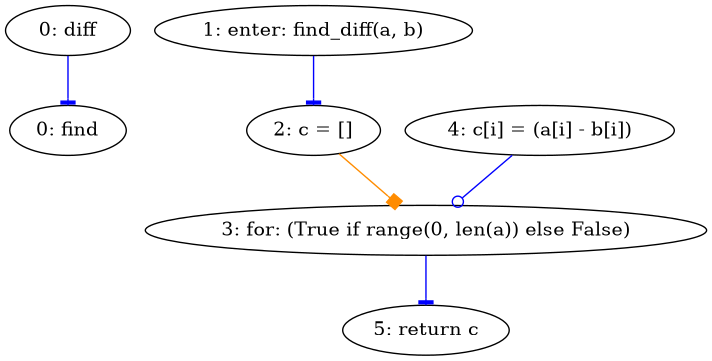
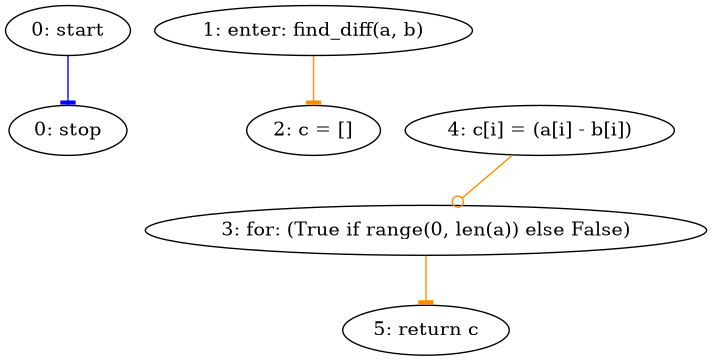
node "0: diff": label "0: diff" -> "0: start"
edge "1: enter: find_diff(a, b)" -> "2: c = []": color blue -> darkorange
node "0: find": label "0: find" -> "0: stop"
edge "2: c = []" -> "3: for: (True if range(0, len(a)) else False)": removed
edge "4: c[i] = (a[i] - b[i])" -> "3: for: (True if range(0, len(a)) else False)": color blue -> darkorange
edge "3: for: (True if range(0, len(a)) else False)" -> "5: return c": color blue -> darkorange
